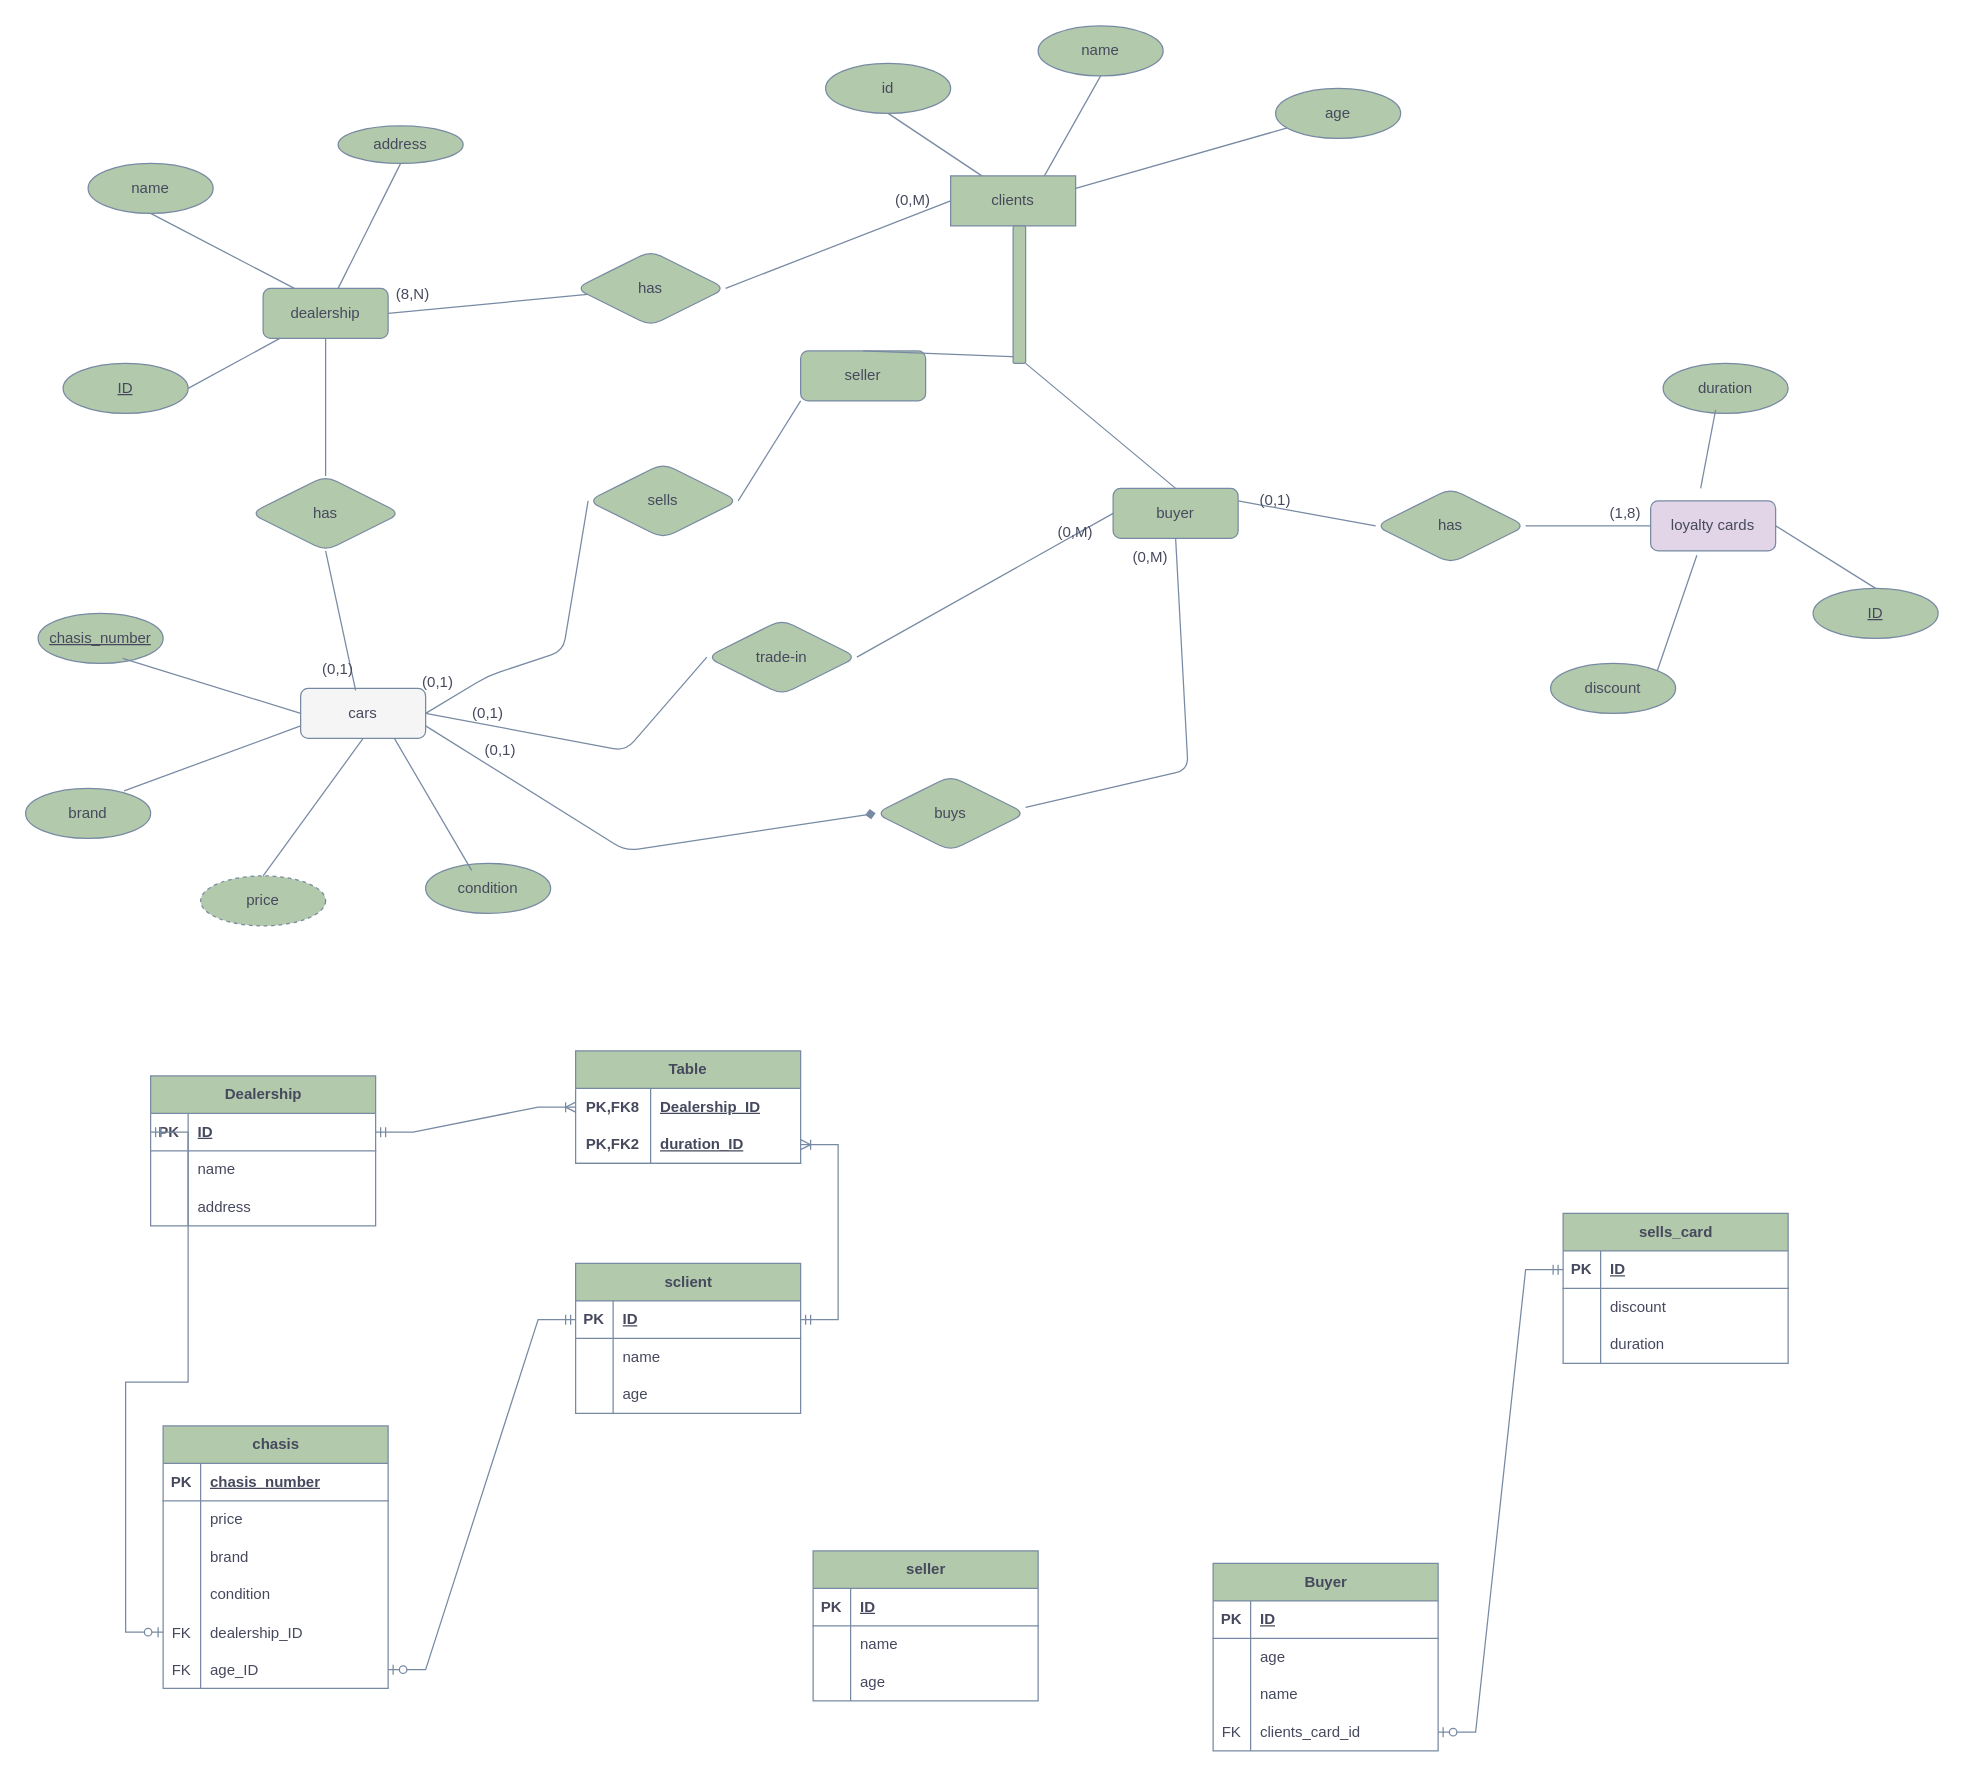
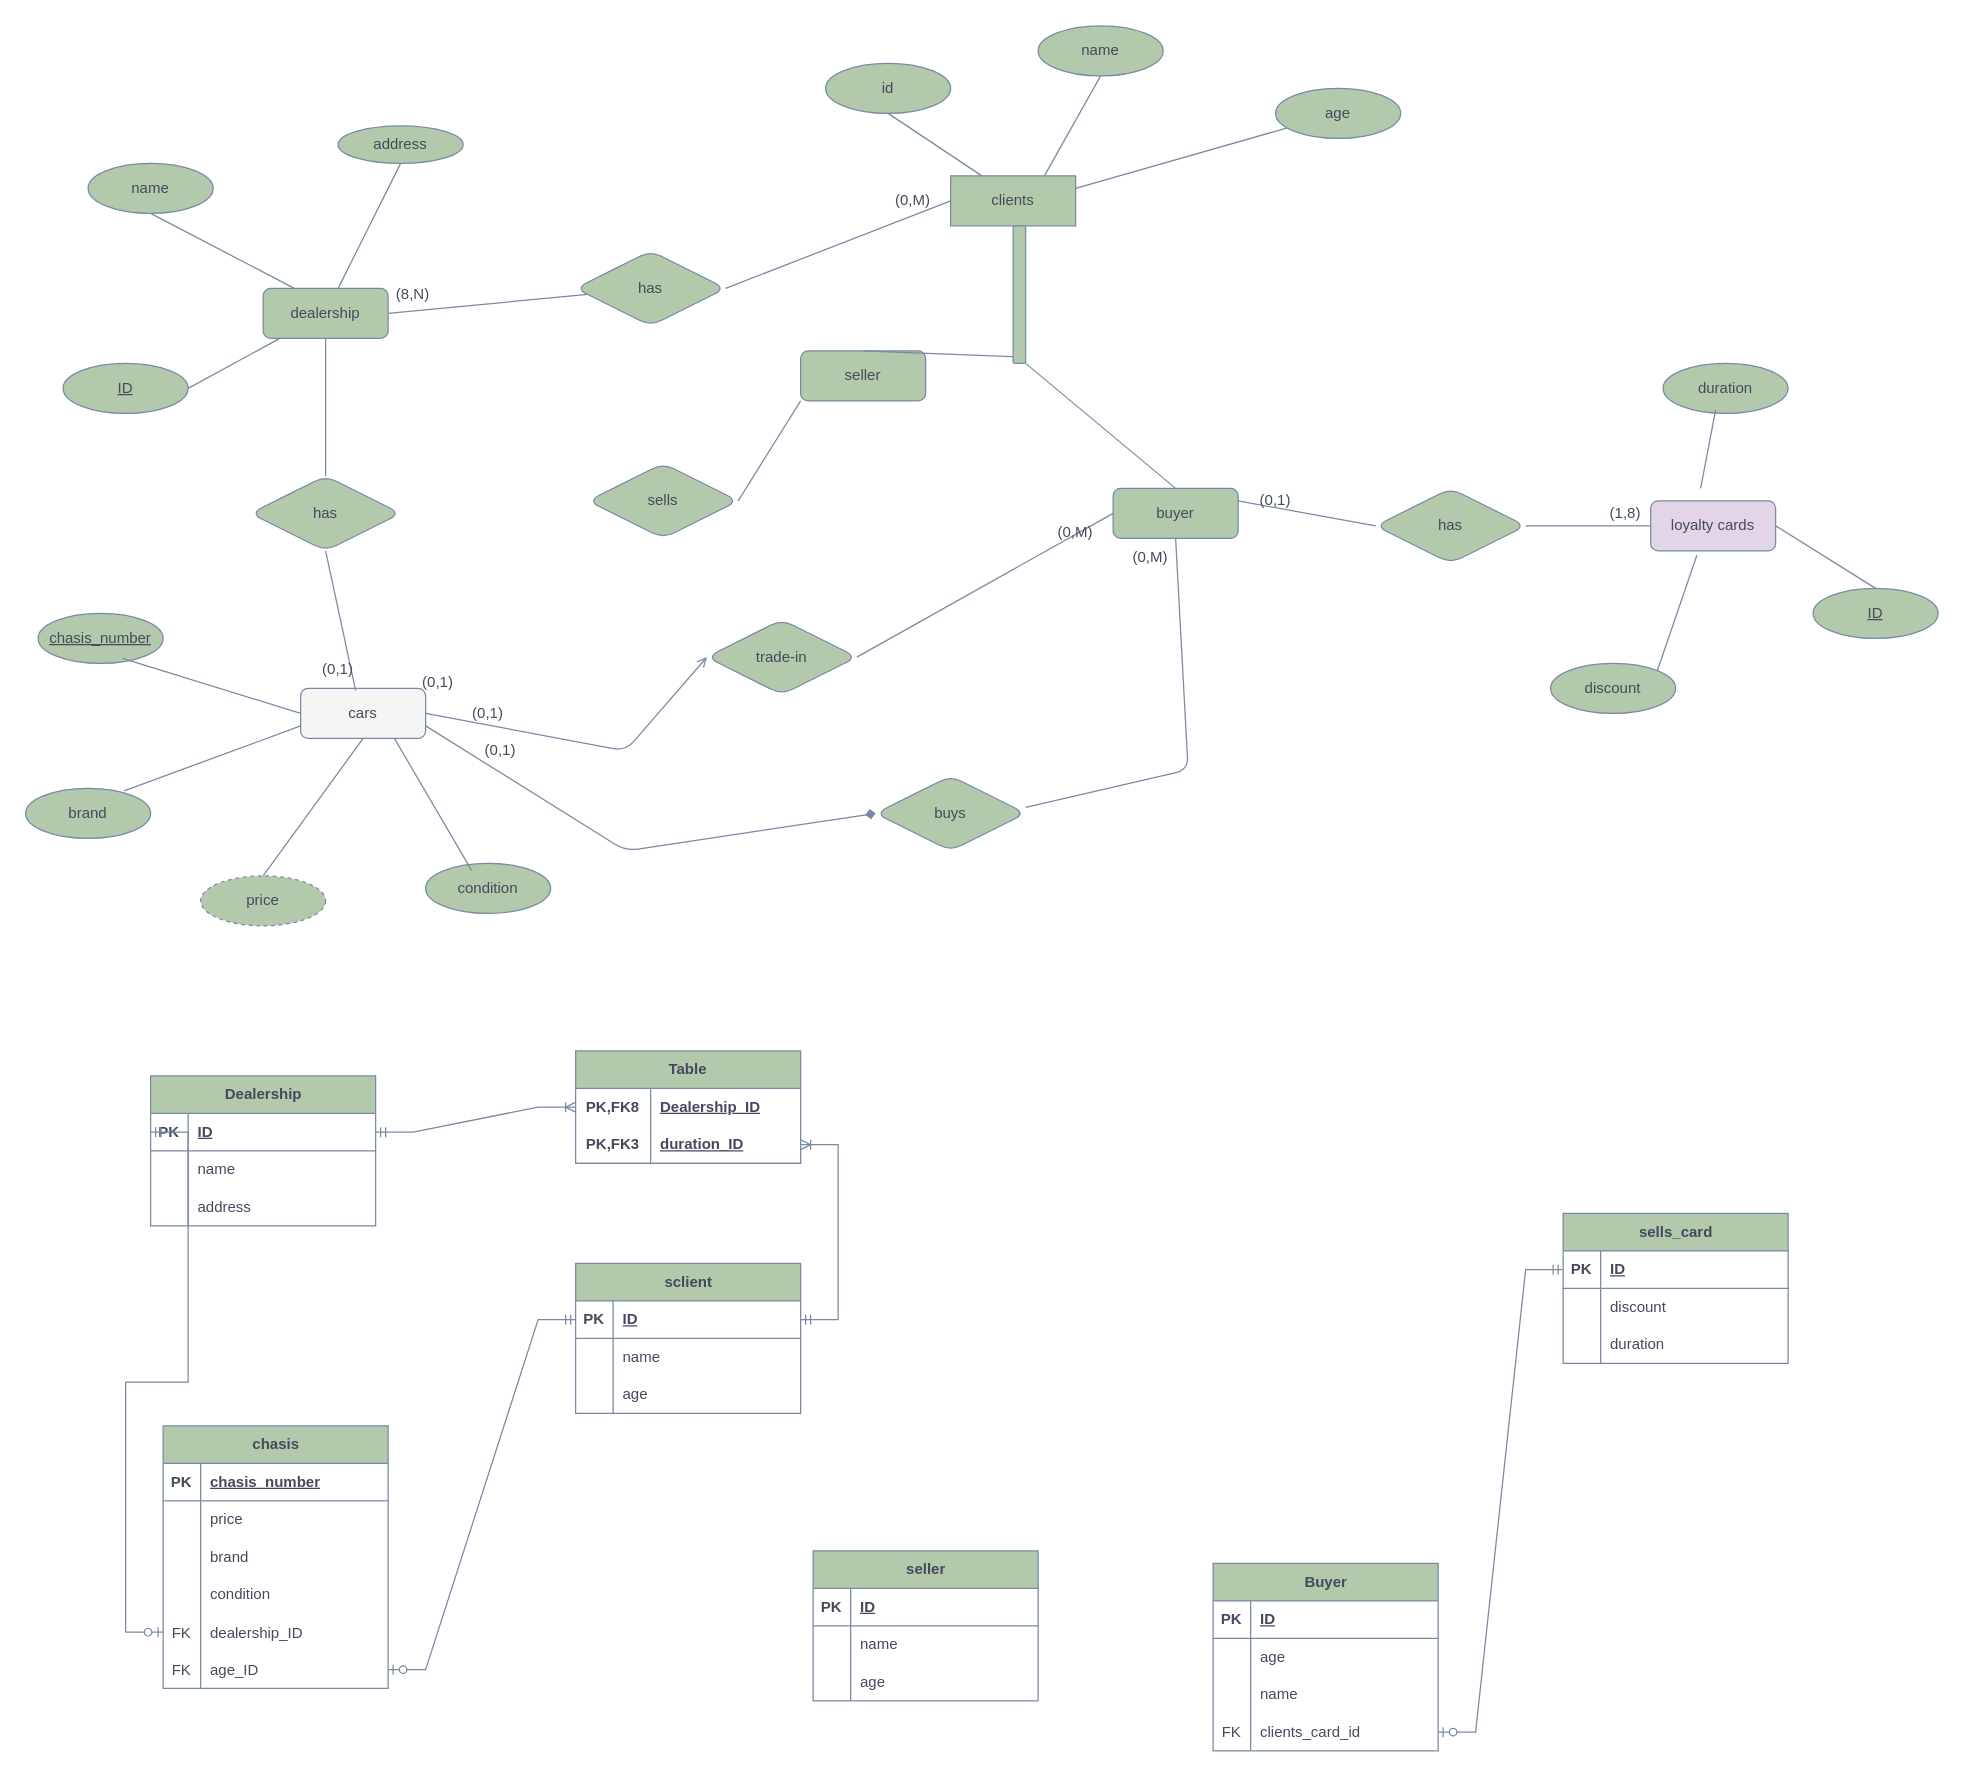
edge "sells" -- "cars": removed
edge "trade-in" -- "cars": arrowhead none -> open
node "PK,FK2": label "PK,FK2" -> "PK,FK3"
